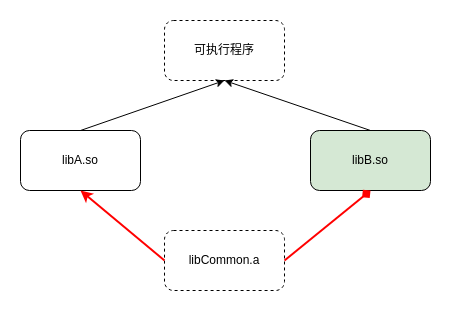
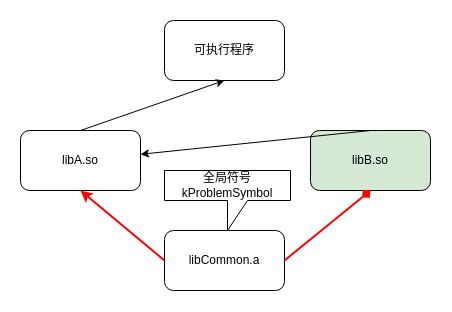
node "可执行程序": style dashed -> solid
edge "libB.so" -> "可执行程序": now "libB.so" -> "libA.so"
node "全局符号kProblemSymbol": added
node "libCommon.a": style dashed -> solid
